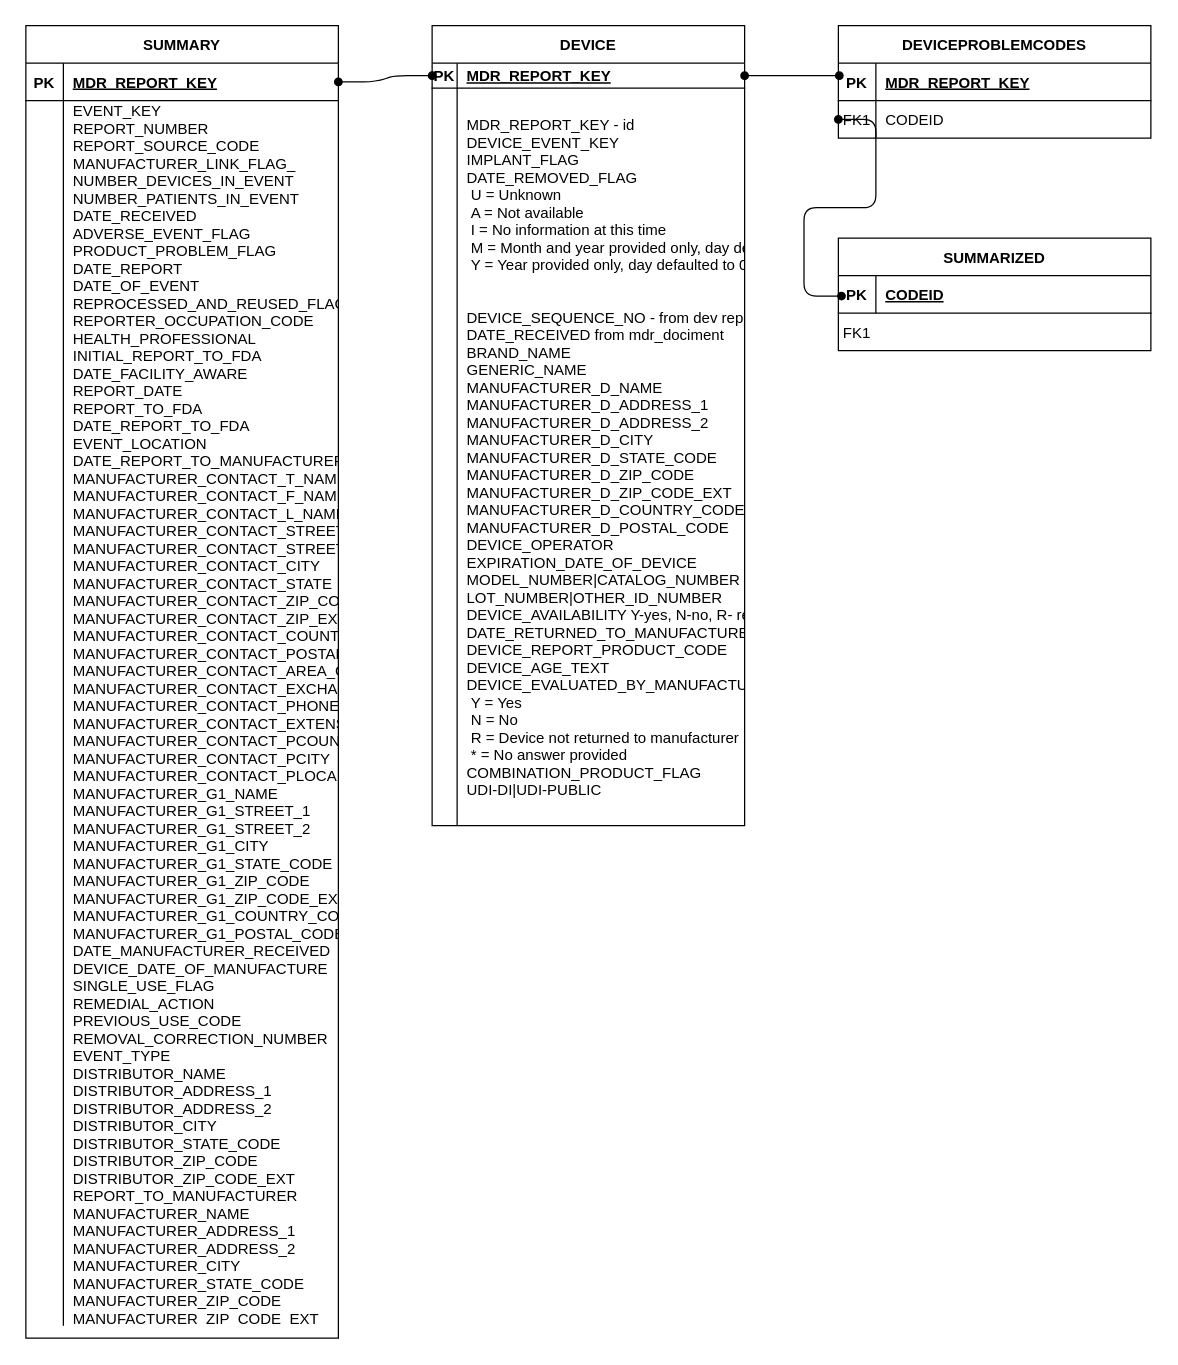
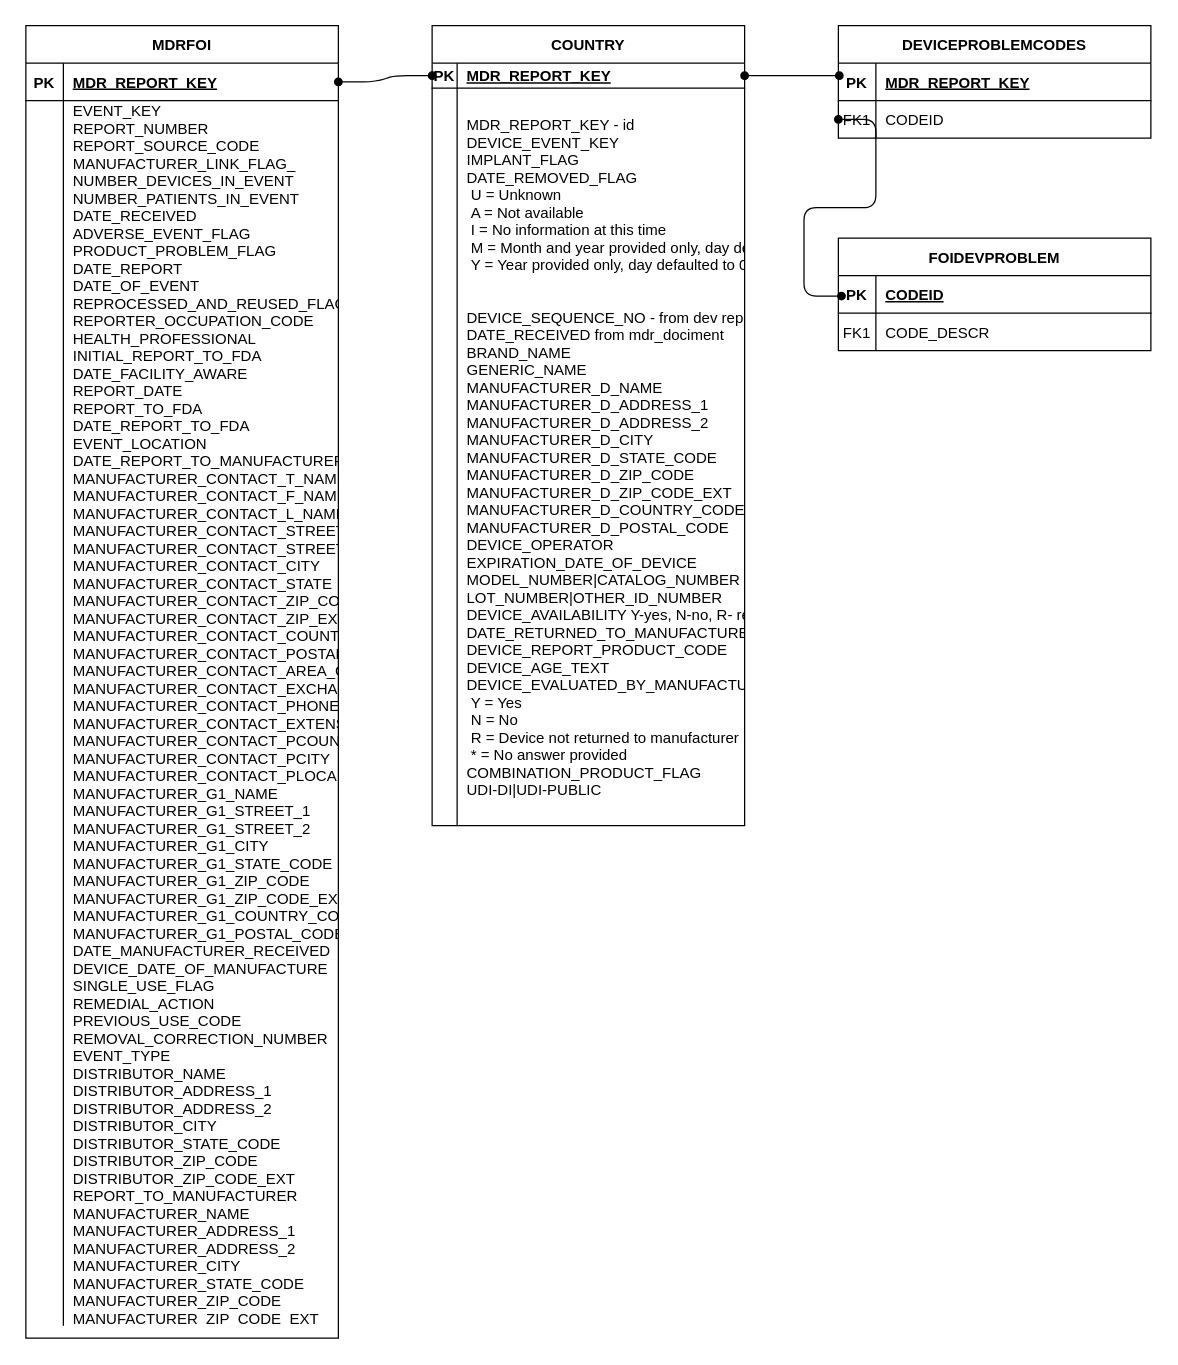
node "SUMMARY": label "SUMMARY" -> "MDRFOI"
node "DEVICE": label "DEVICE" -> "COUNTRY"
node "SUMMARIZED": label "SUMMARIZED" -> "FOIDEVPROBLEM"
node "CODE_DESCR": added
